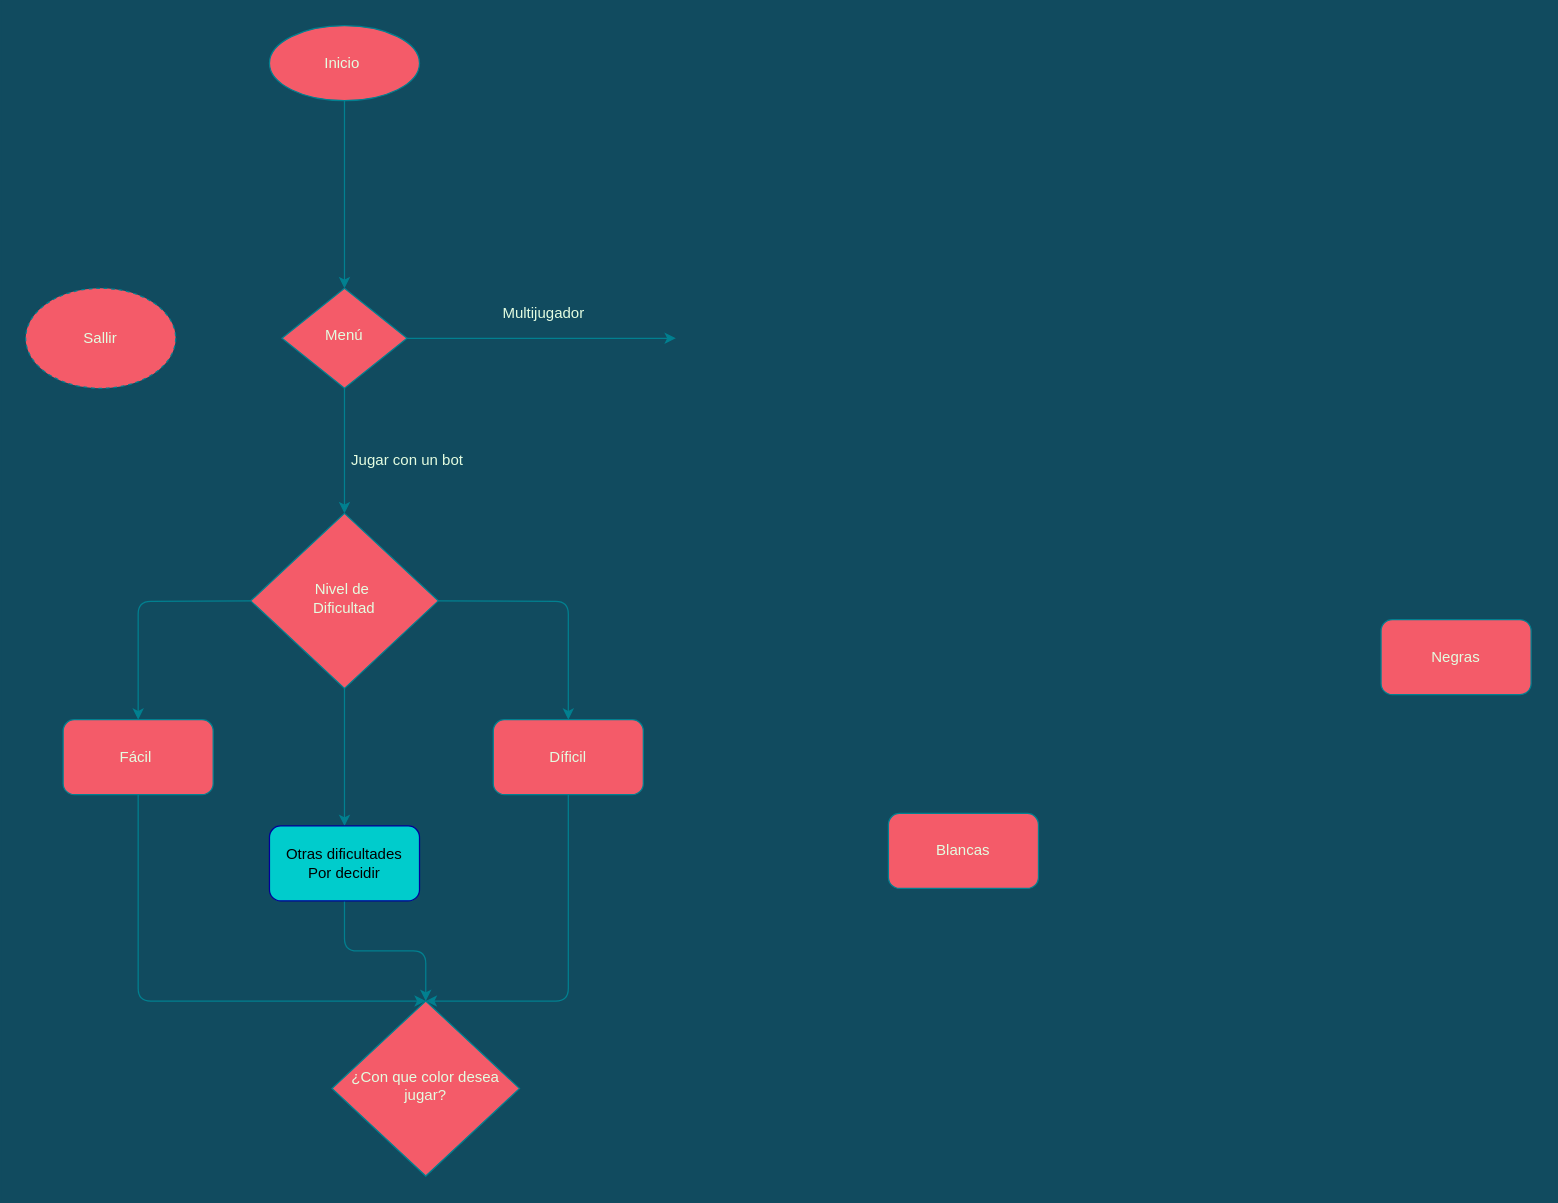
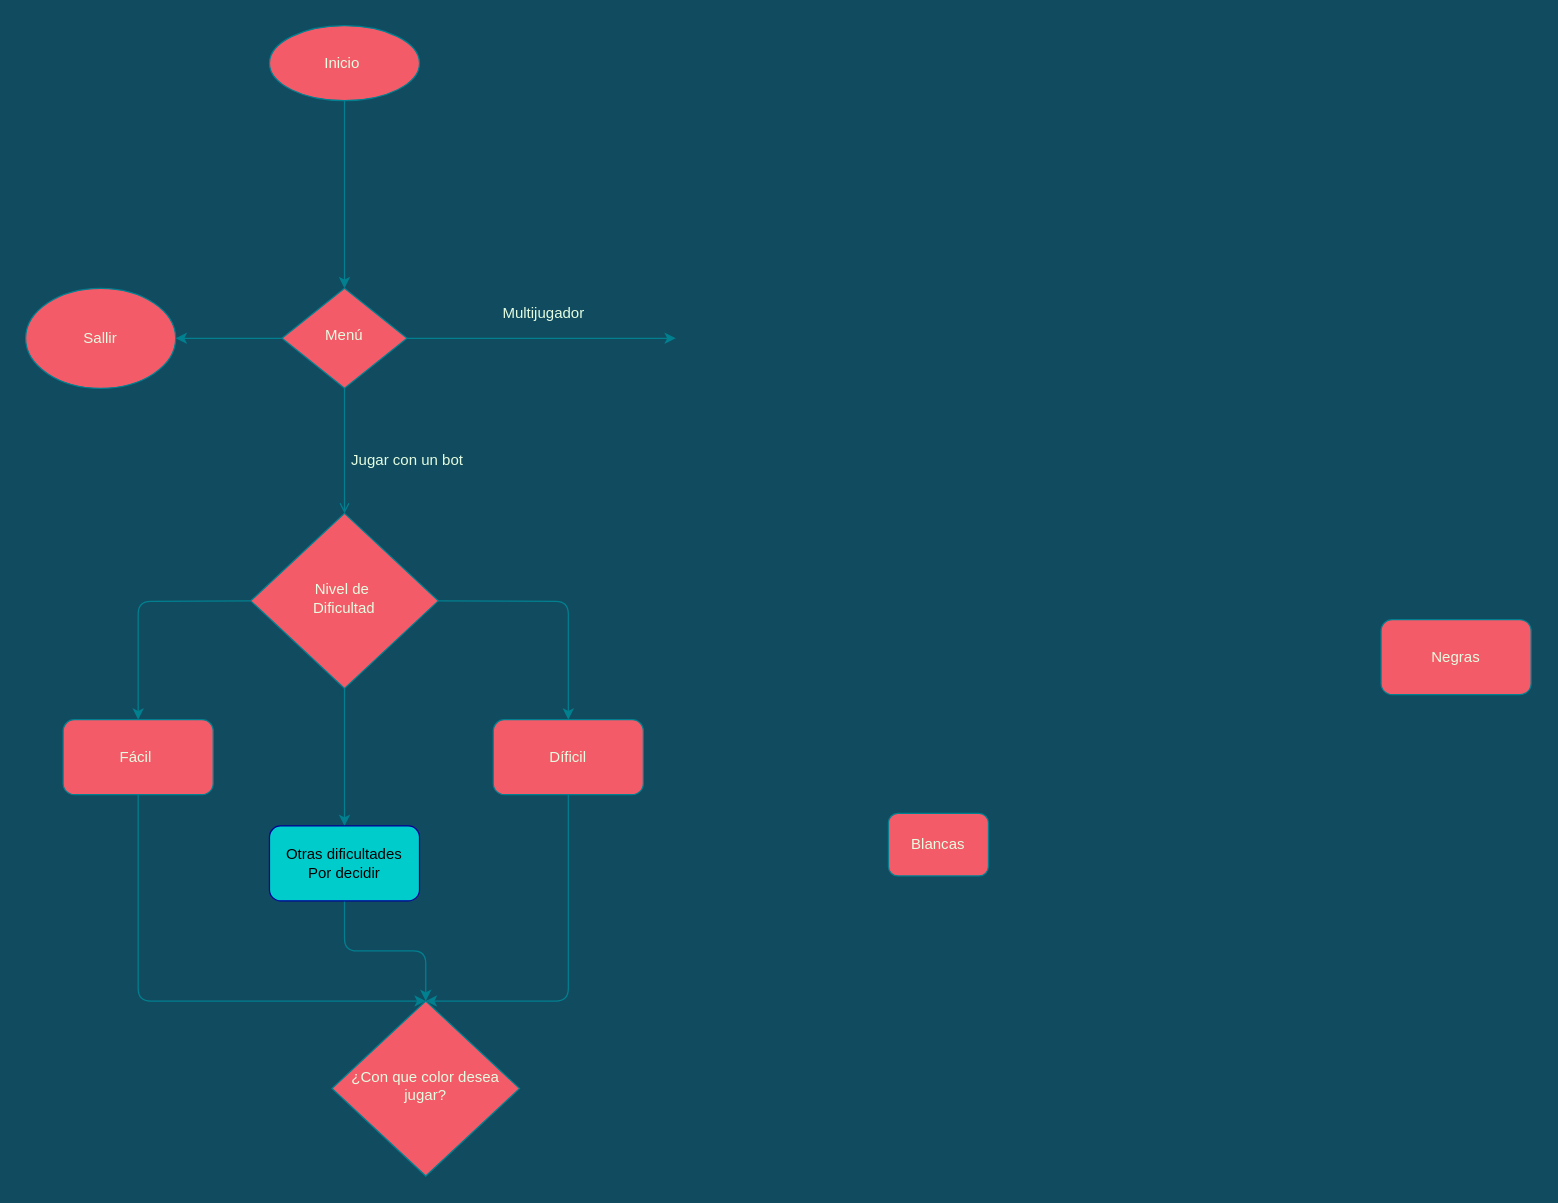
node "Sallir": style dashed -> solid
edge "Menú" -> "Sallir": added
edge "Menú" -> "Nivel de Dificultad": arrowhead classic -> open
node "Blancas": size 150x75 -> 100x63
